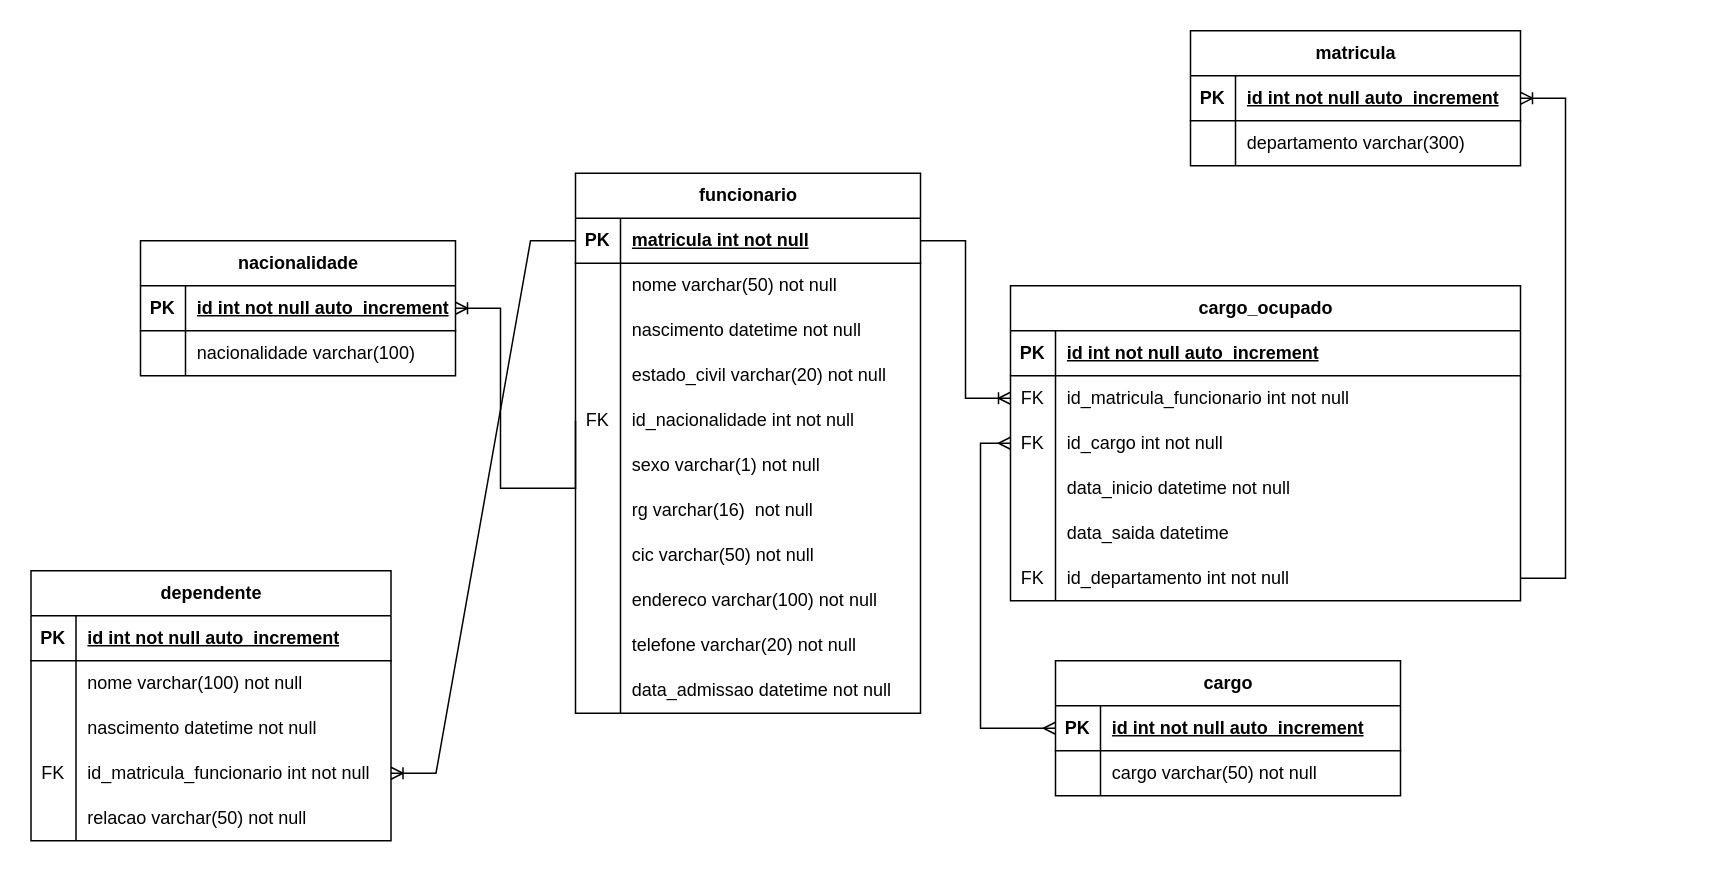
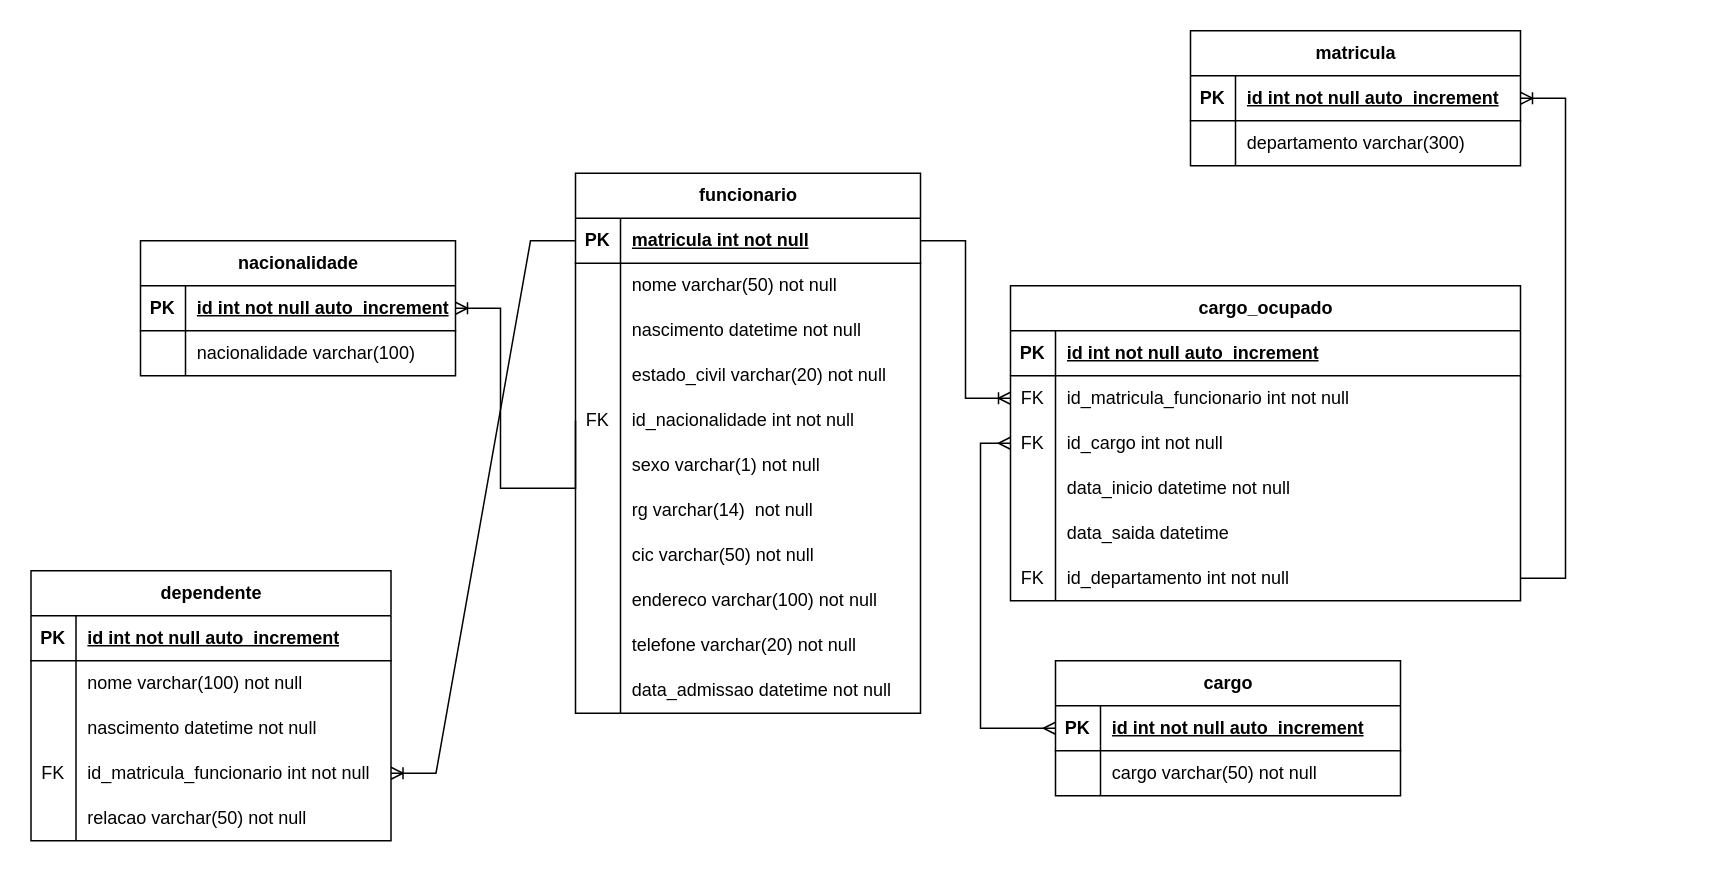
node "rg varchar(16) not null": label "rg varchar(16) not null" -> "rg varchar(14) not null"
